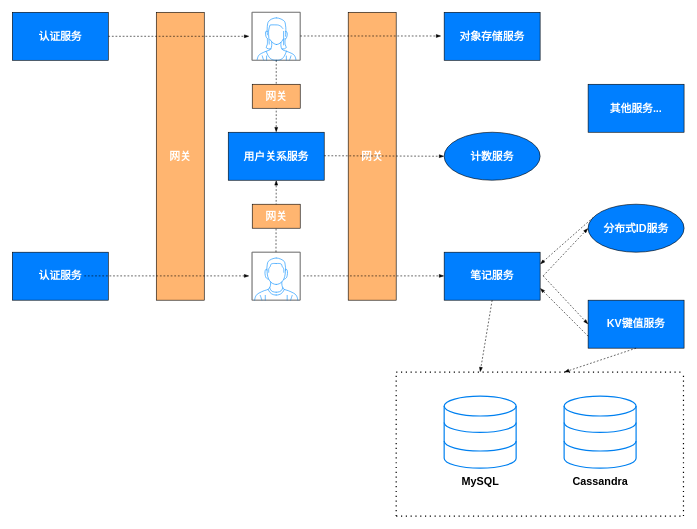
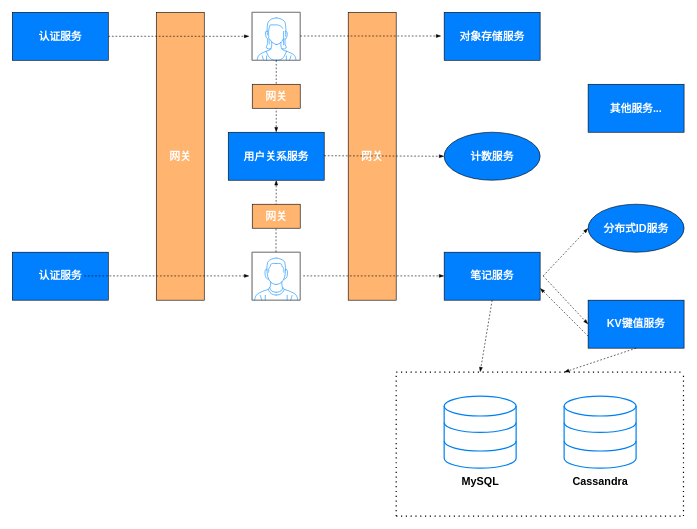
edge "分布式ID服务" -> "笔记服务": removed
